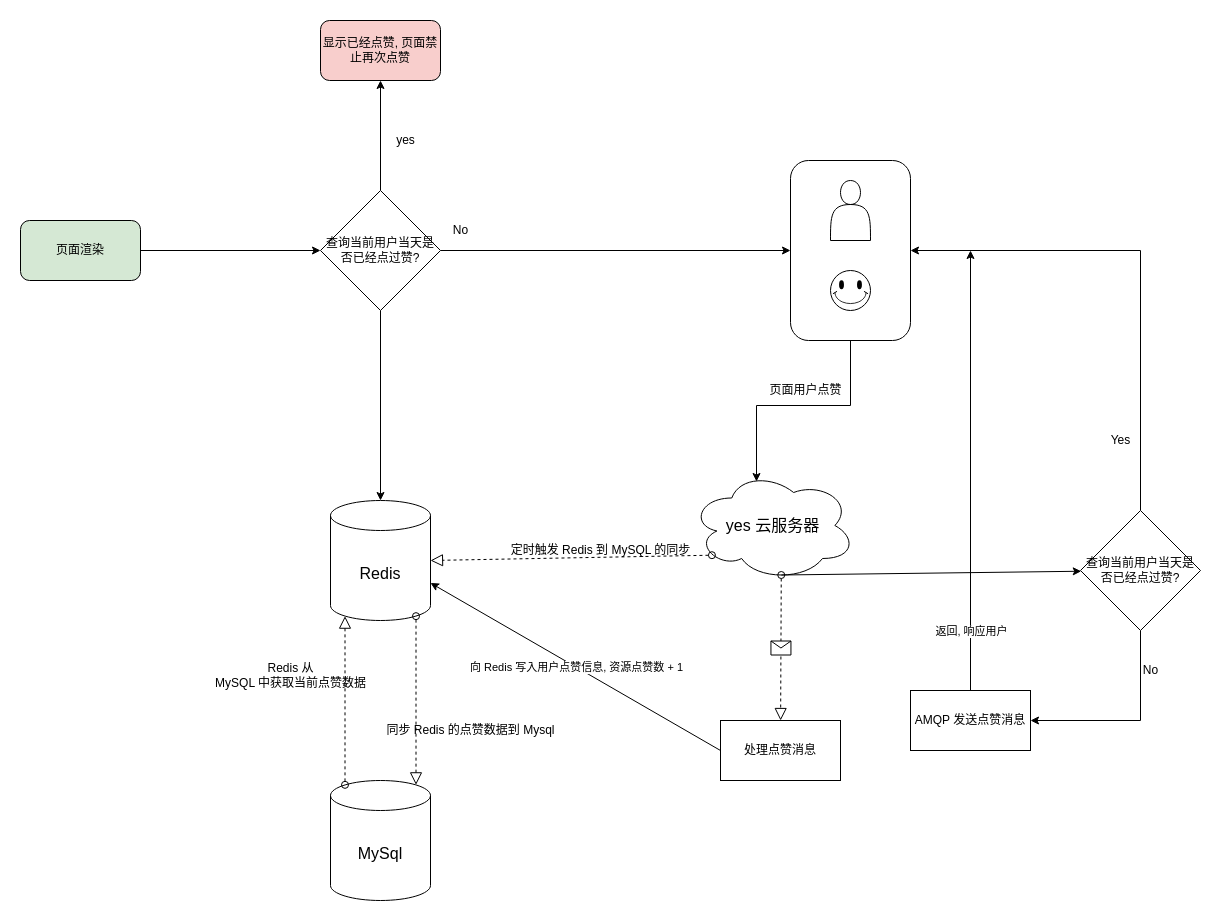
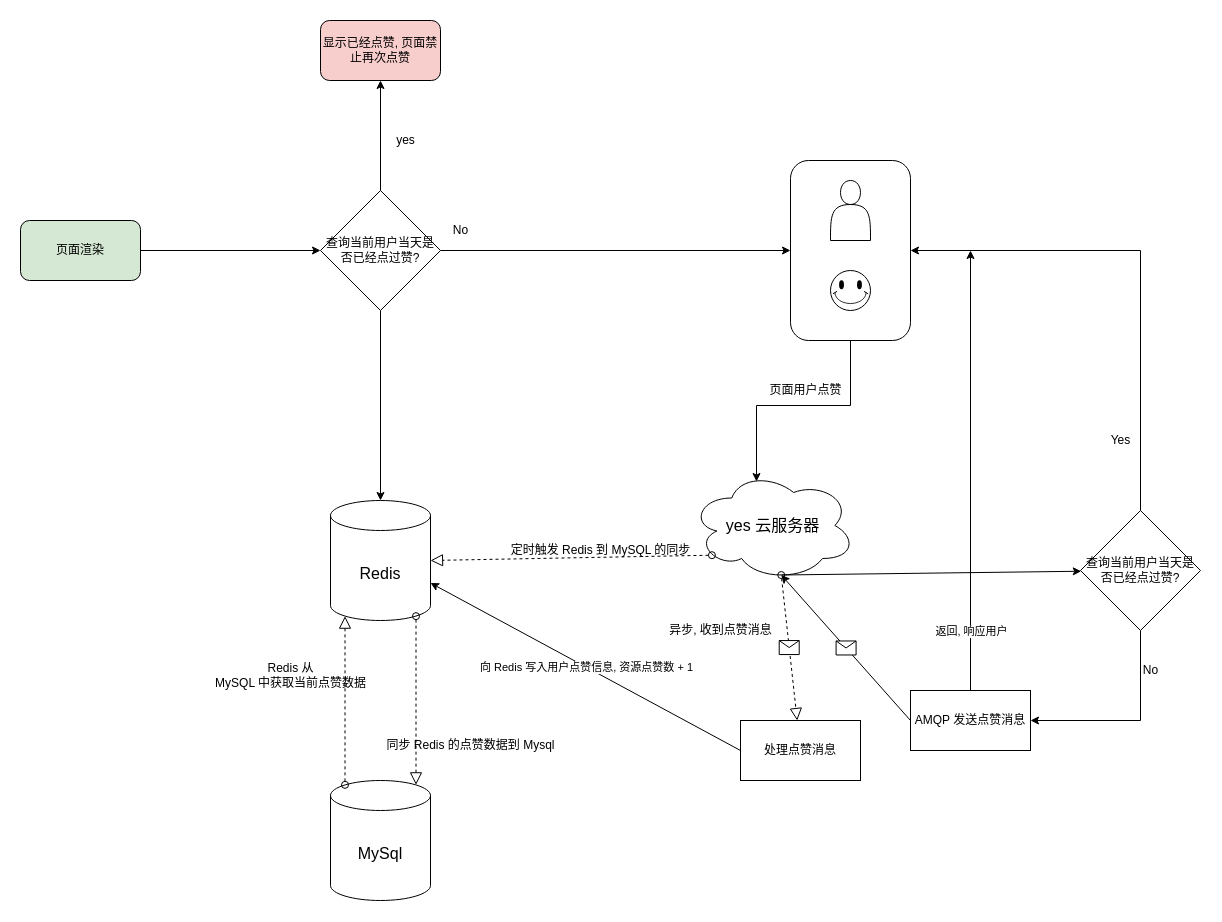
node "异步, 收到点赞消息": added
edge "AMQP 发送点赞消息" -> "yes 云服务器": added
node "同步 Redis 的点赞数据到 Mysql": moved (471, 731) -> (471, 746)
node "处理点赞消息": moved (781, 751) -> (801, 751)
